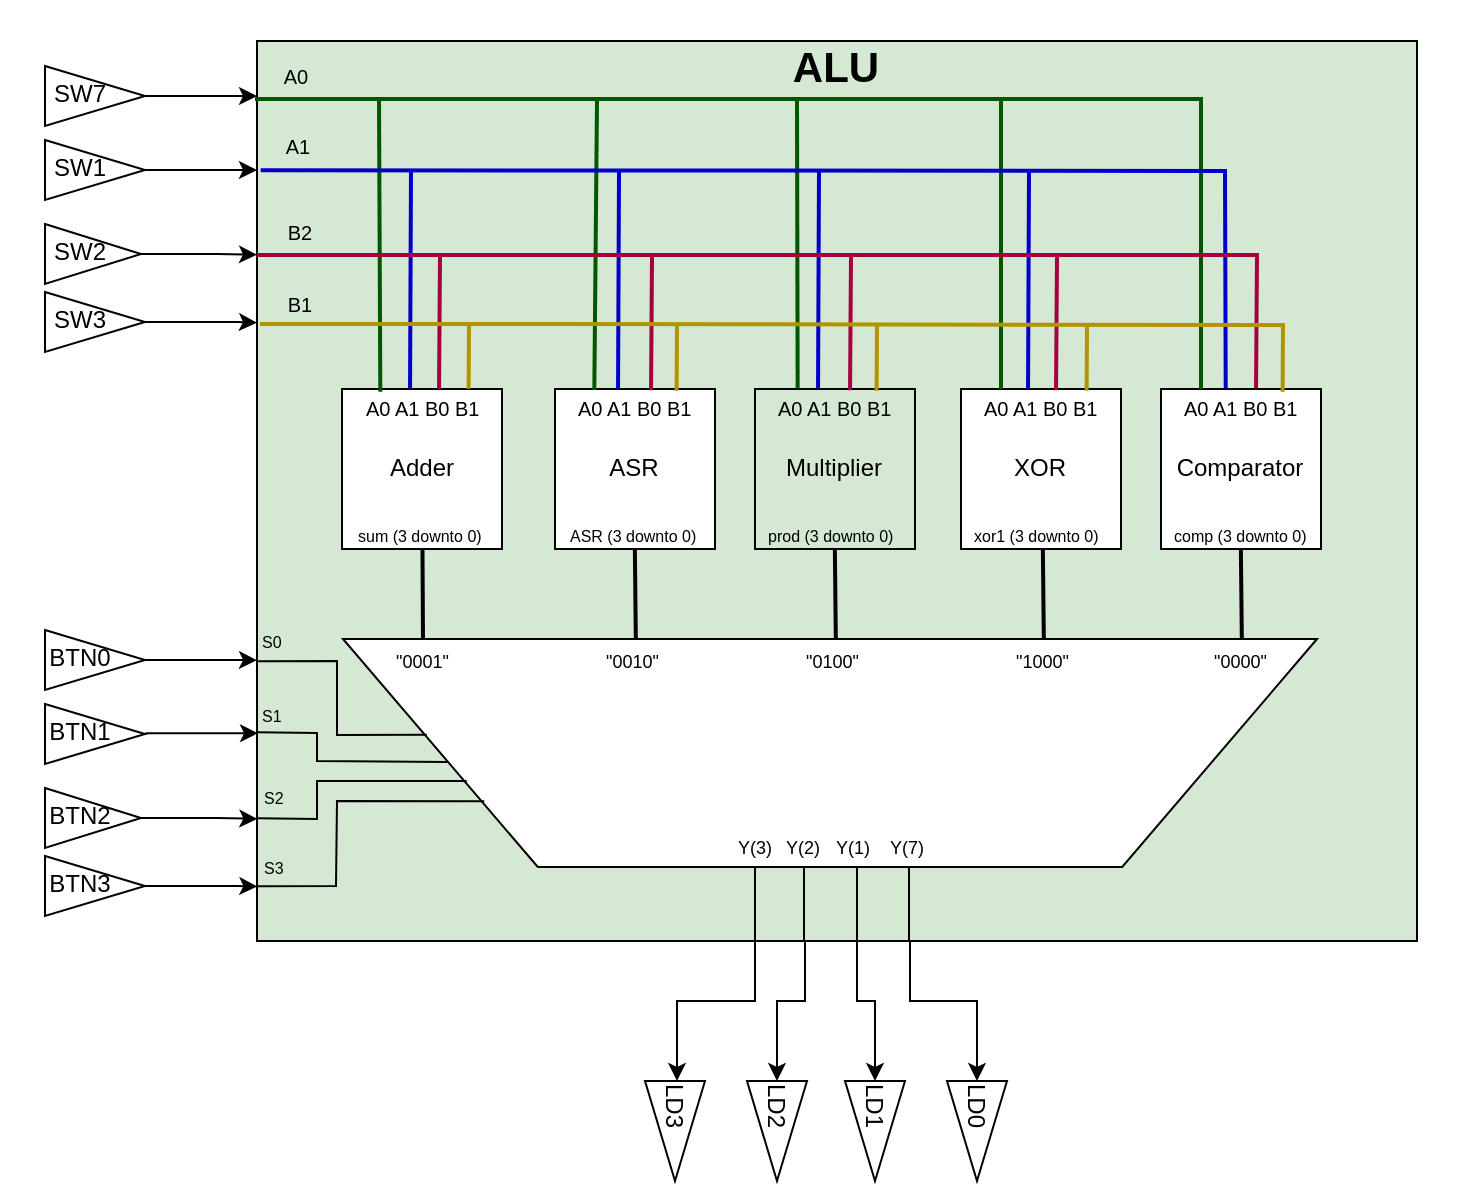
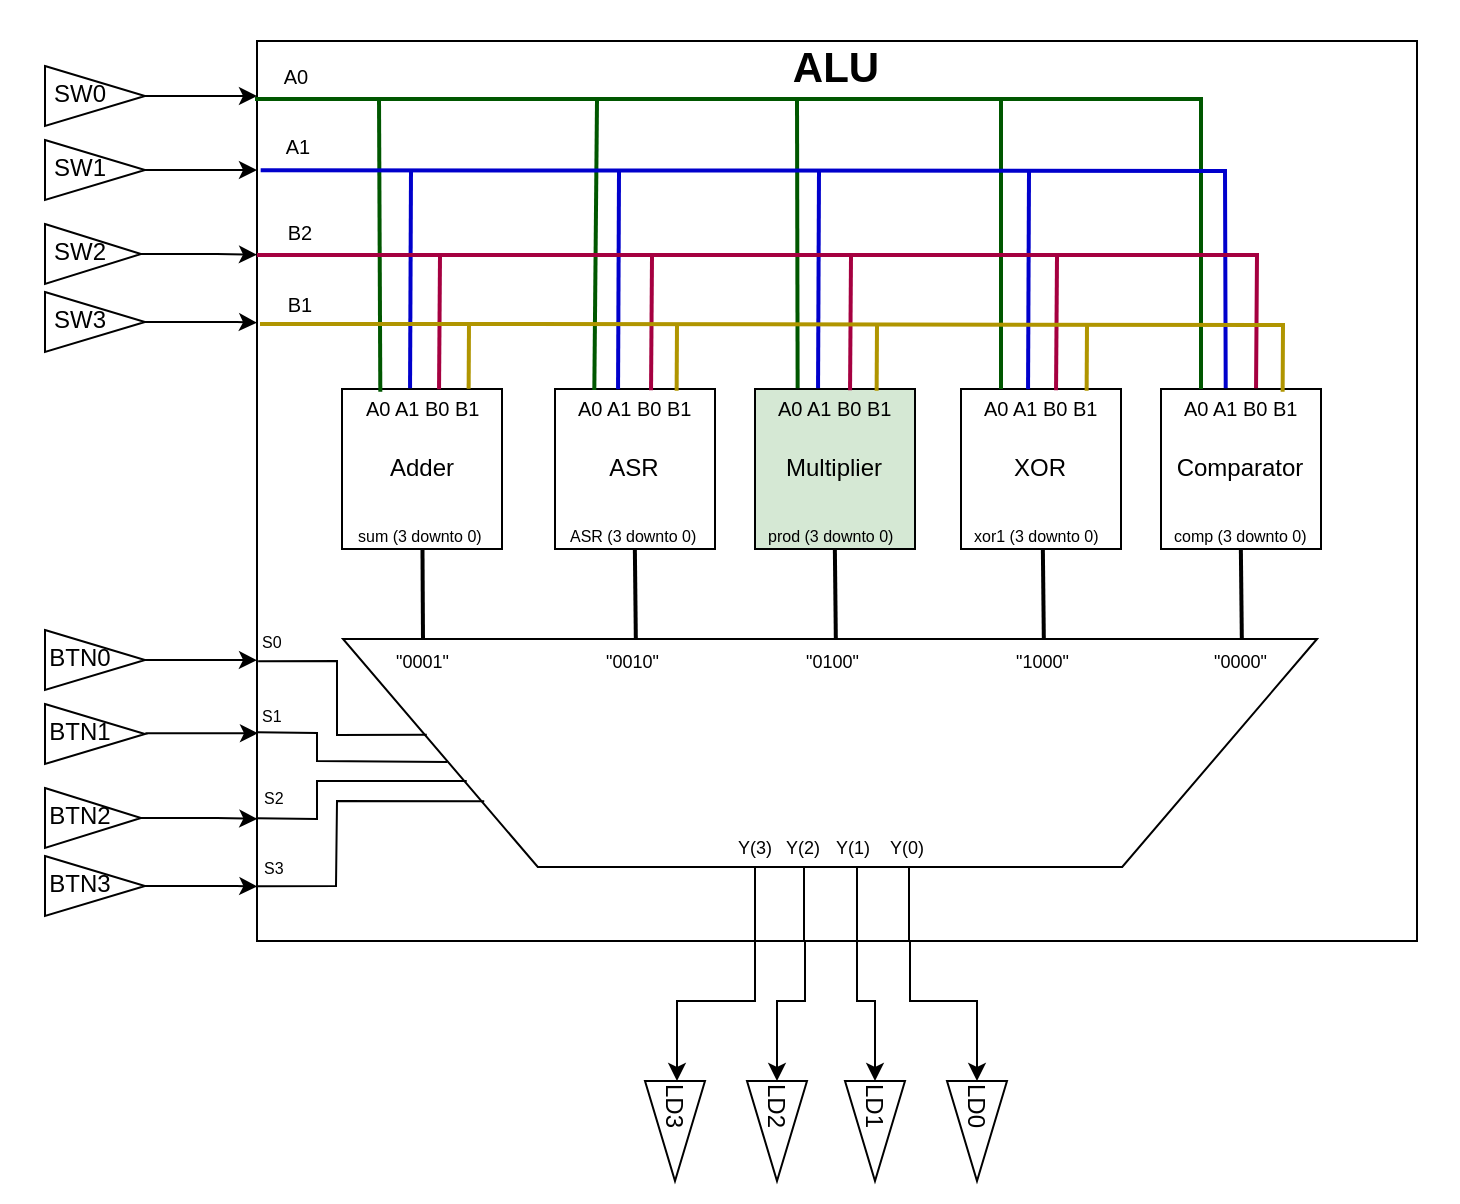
node "ALU": fillcolor #d5e8d4 -> #ffffff
node "SW7": label "SW7" -> "SW0"
node "Y(7)": label "Y(7)" -> "Y(0)"
